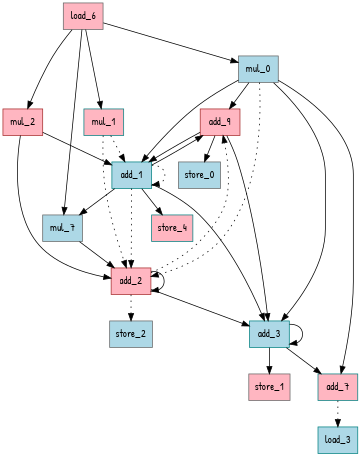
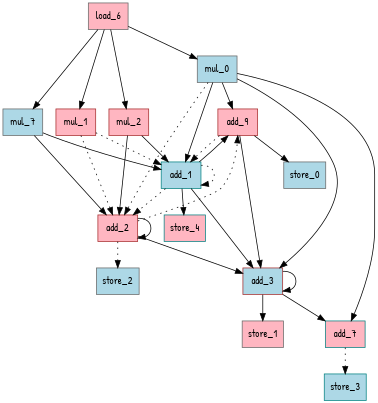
node "mul_1": color teal -> brown
edge "add_9" -> "add_1": style solid -> dotted
edge "add_1" -> "mul_7": reversed
node "add_3": color teal -> brown
node "load_3": label "load_3" -> "store_3"
